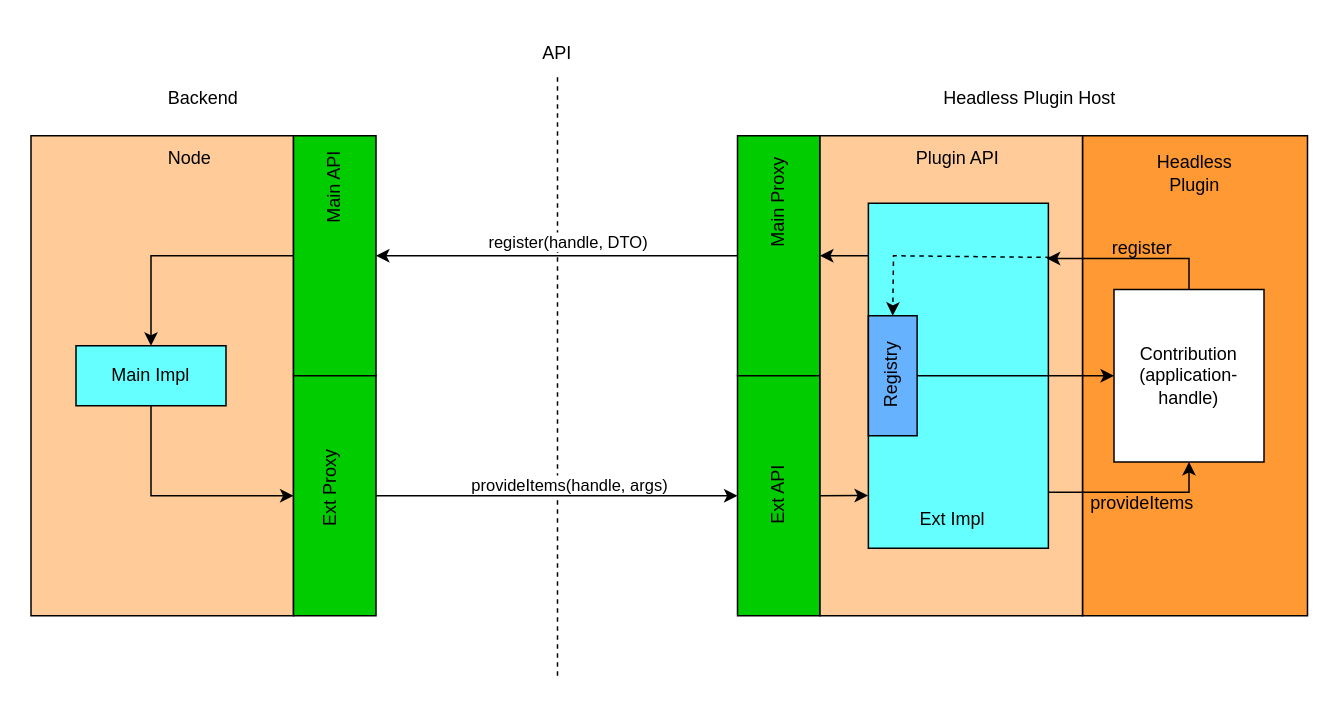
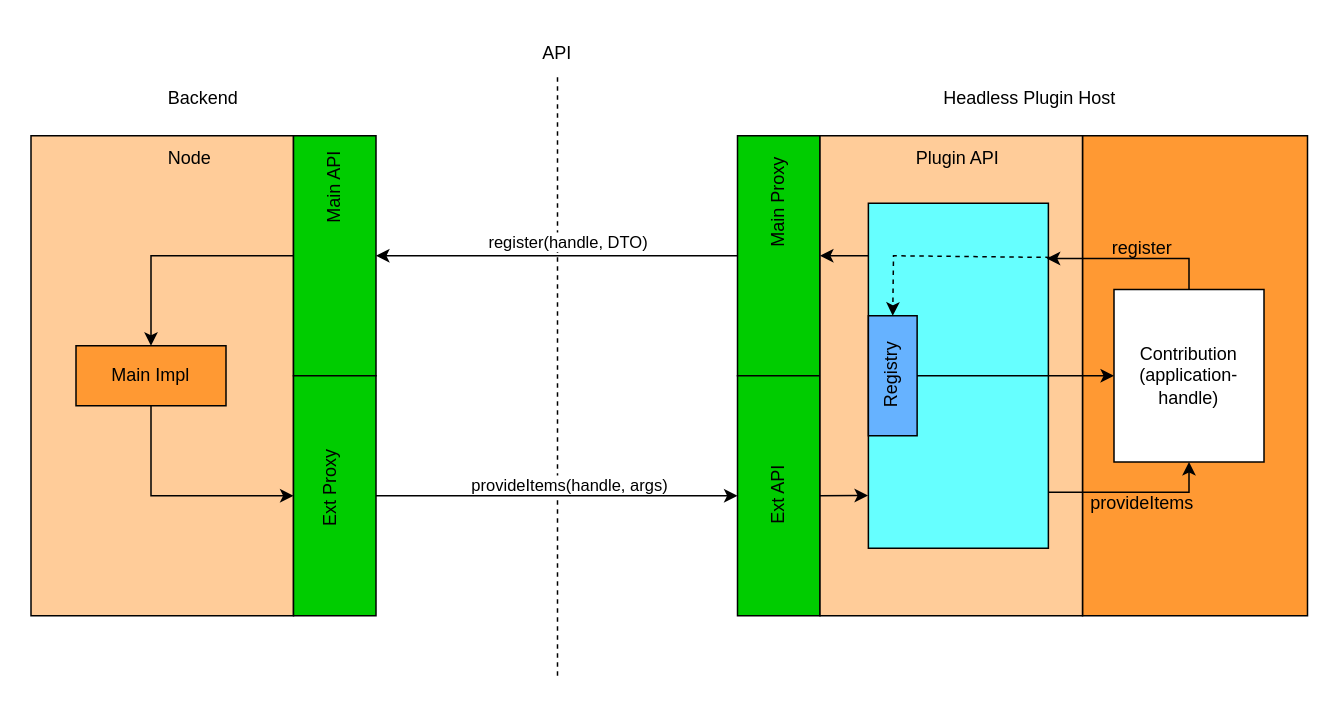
node "Headless Plugin": removed
node "Main Impl": fillcolor #66ffff -> #ff9933
node "Ext Impl": removed
